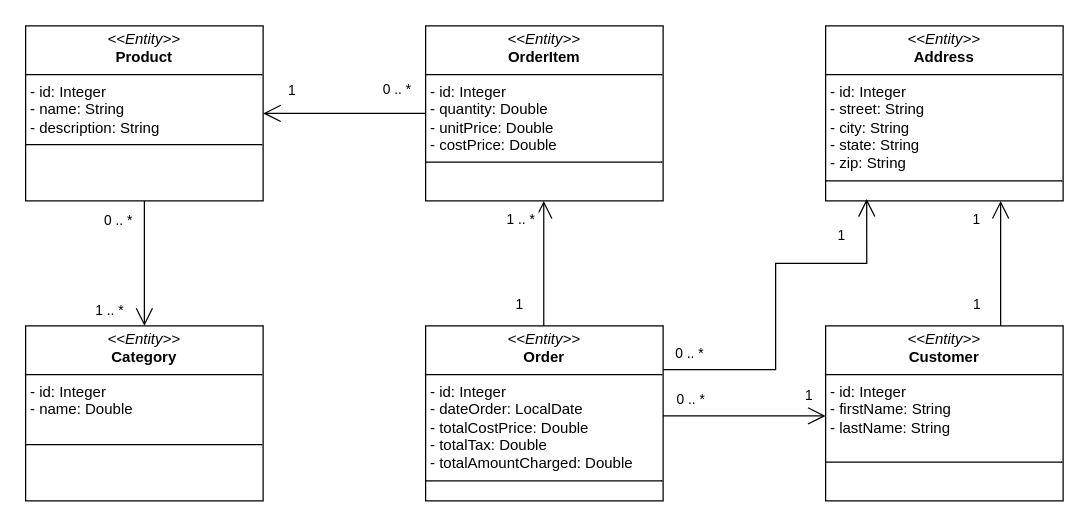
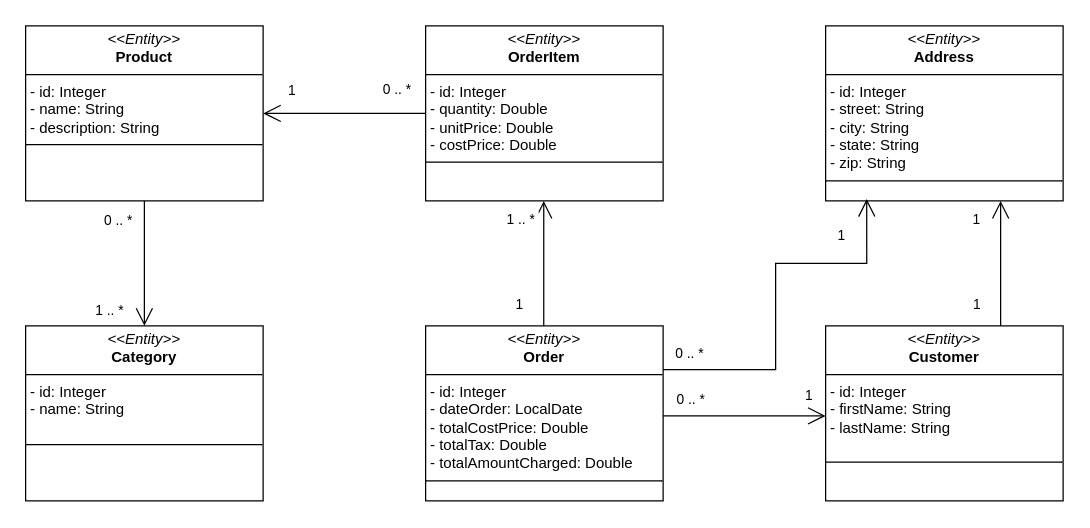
node "<<Entity>> Category - id: Integer - name: Double": label "<<Entity>> Category - id: Integer - name: Double" -> "<<Entity>> Category - id: Integer - name: String"
